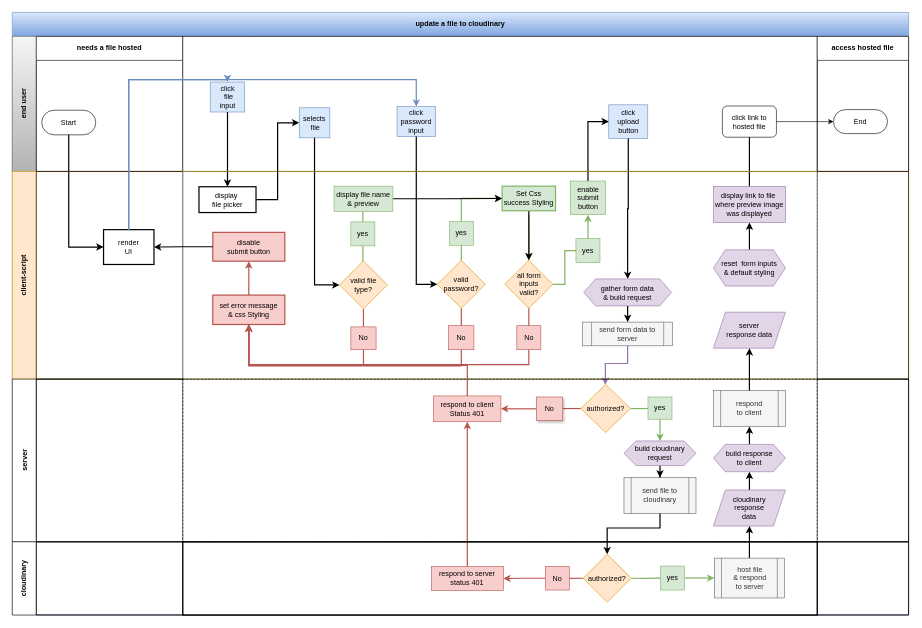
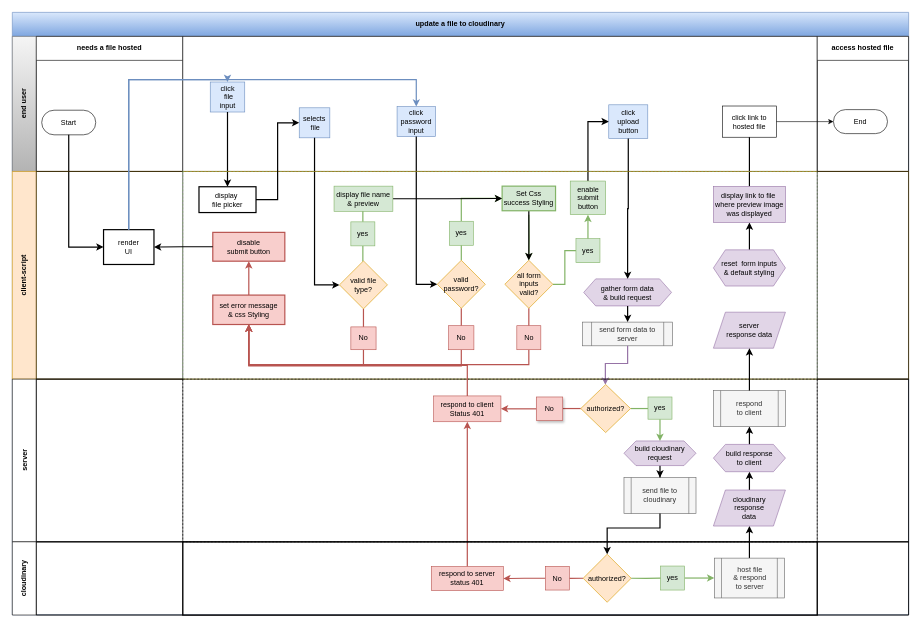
node "click link to hosted file": shape rounded rectangle -> rectangle
